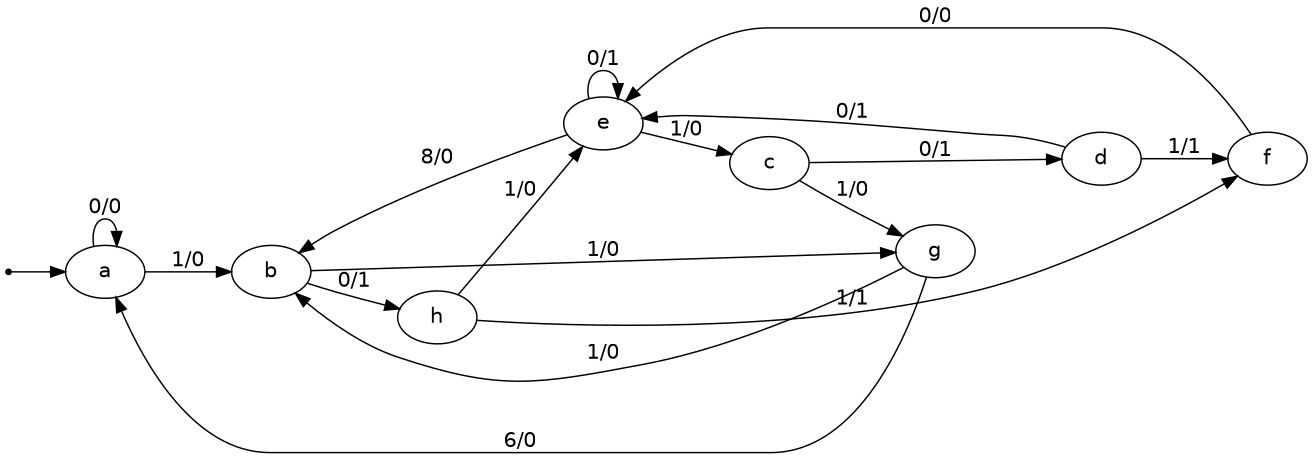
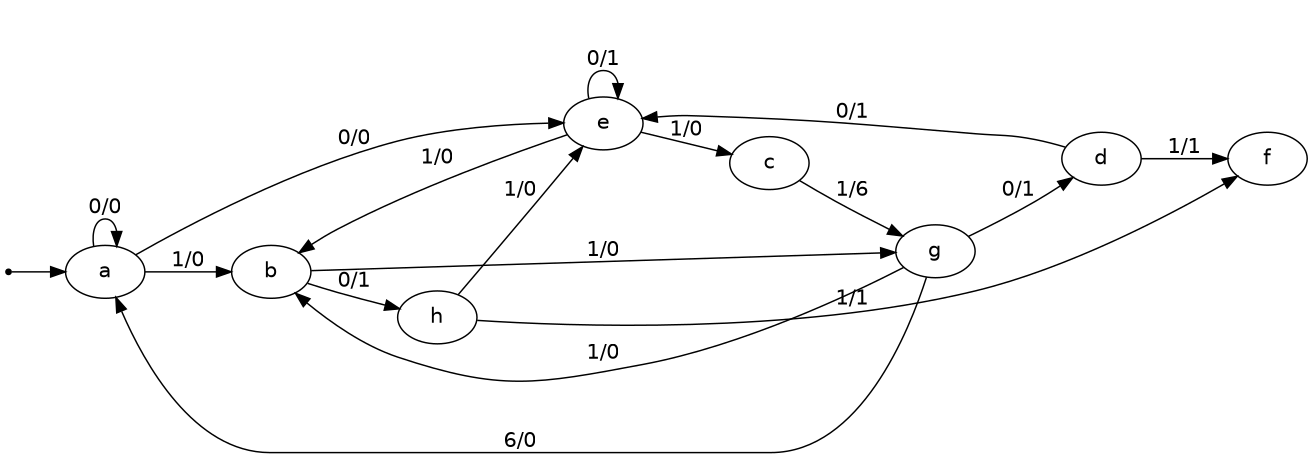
edge "f" -> "e": now "a" -> "e"
edge "e" -> "b": label "8/0" -> "1/0"
edge "c" -> "d": now "g" -> "d"
edge "c" -> "g": label "1/0" -> "1/6"
